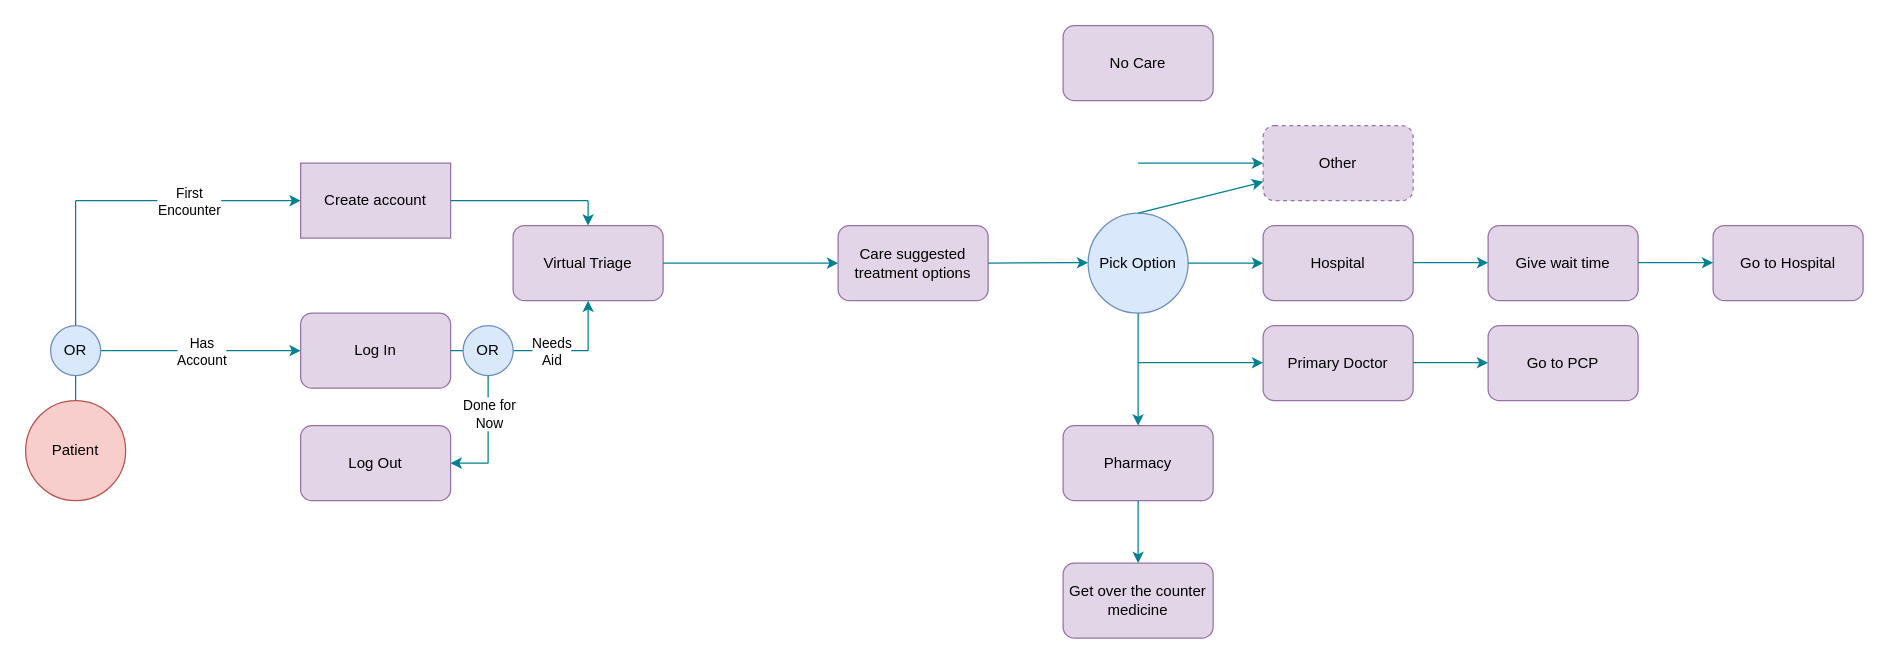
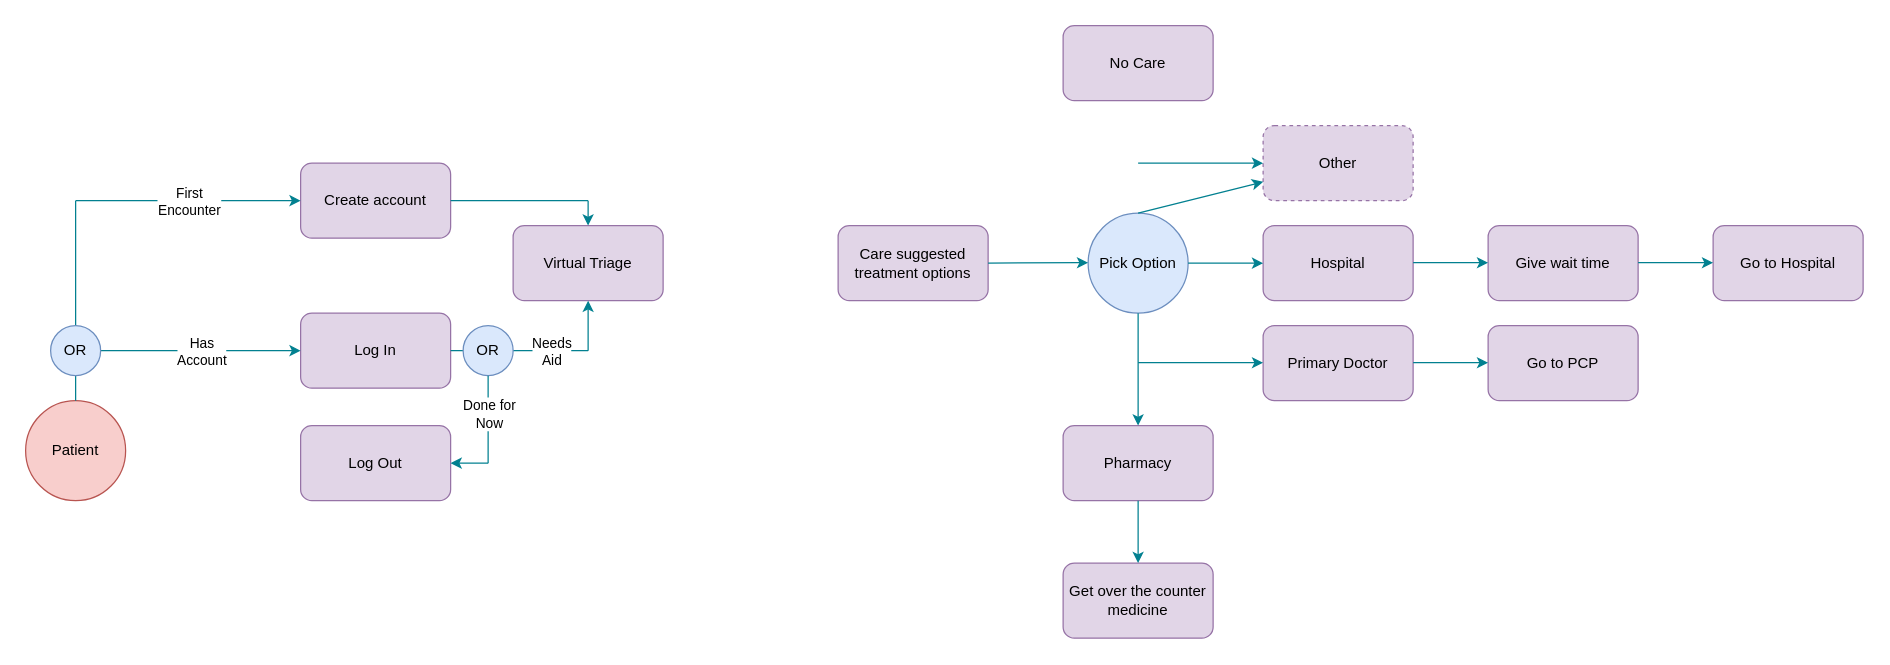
node "Create account": shape rectangle -> rounded rectangle
edge "Virtual Triage" -> "Care suggested treatment options": removed
